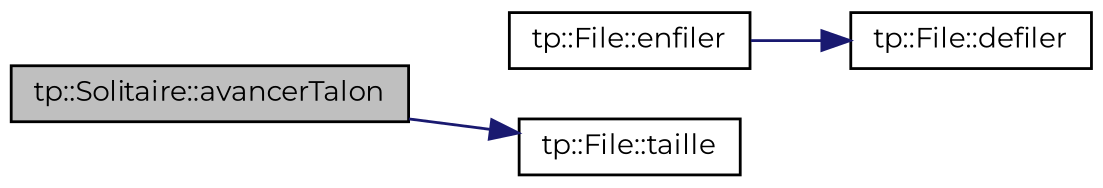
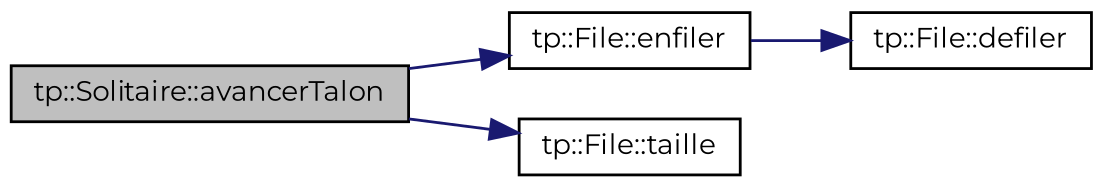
edge "tp::Solitaire::avancerTalon" -> "tp::File::enfiler": added
